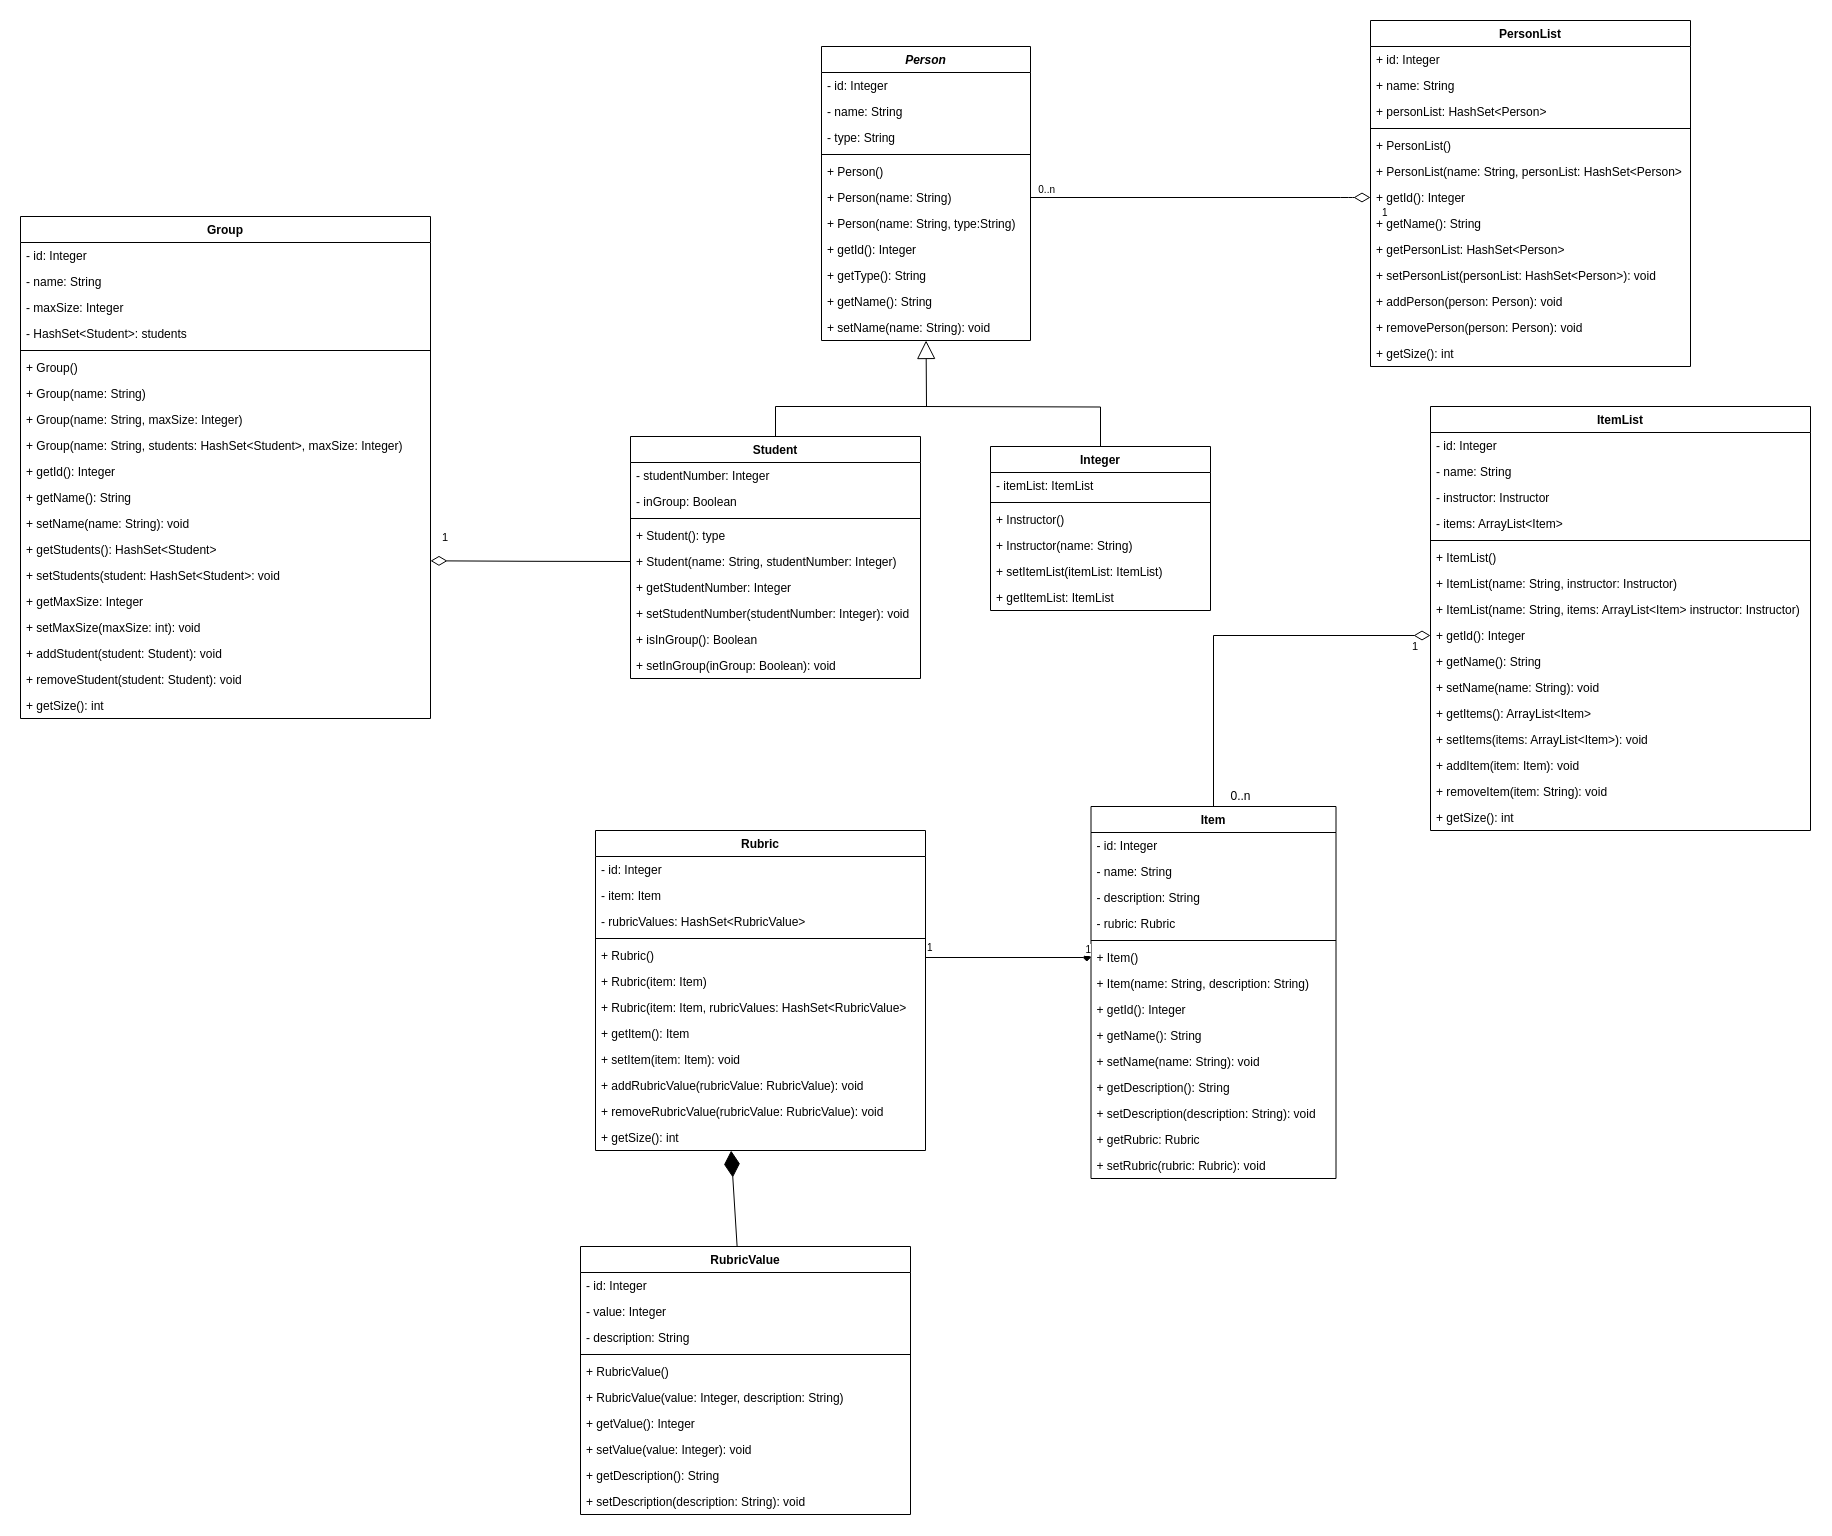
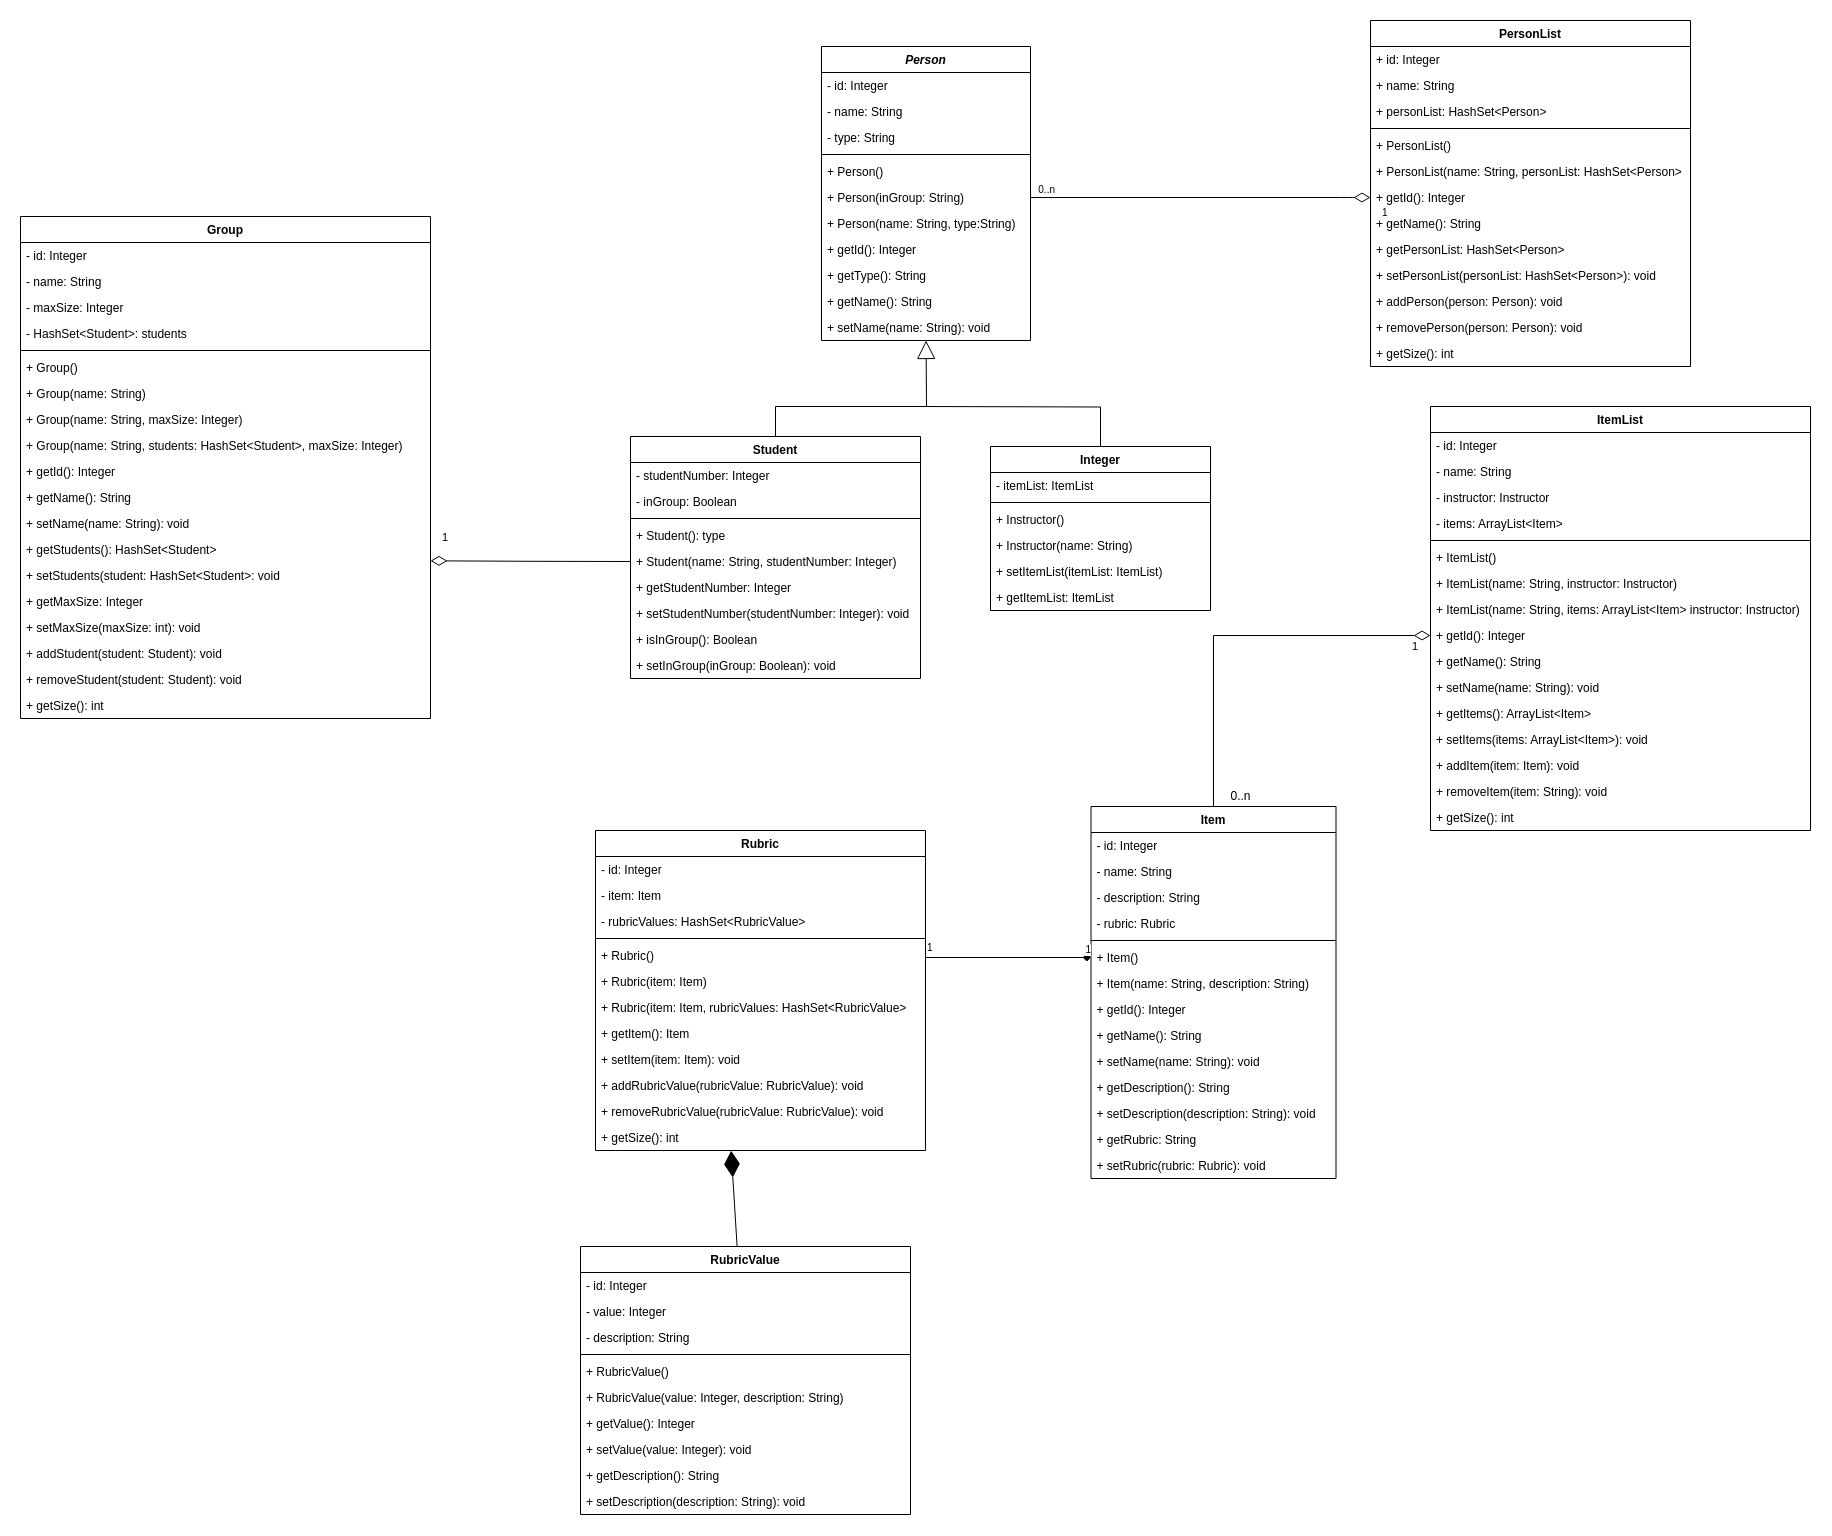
node "+ Person(name: String)": label "+ Person(name: String)" -> "+ Person(inGroup: String)"
node "+ getRubric: Rubric": label "+ getRubric: Rubric" -> "+ getRubric: String"
